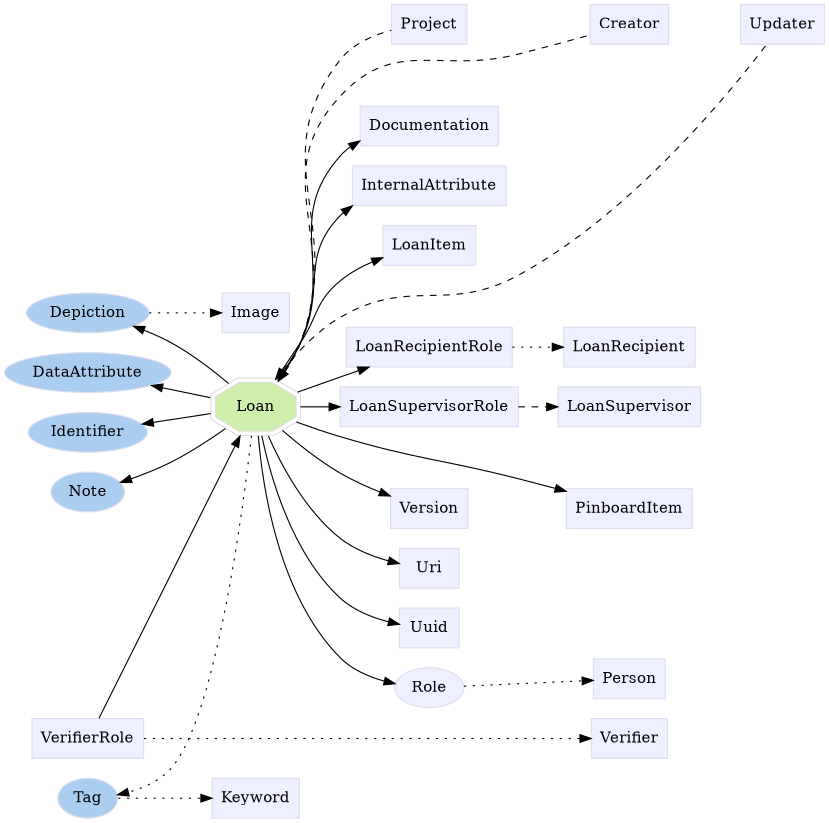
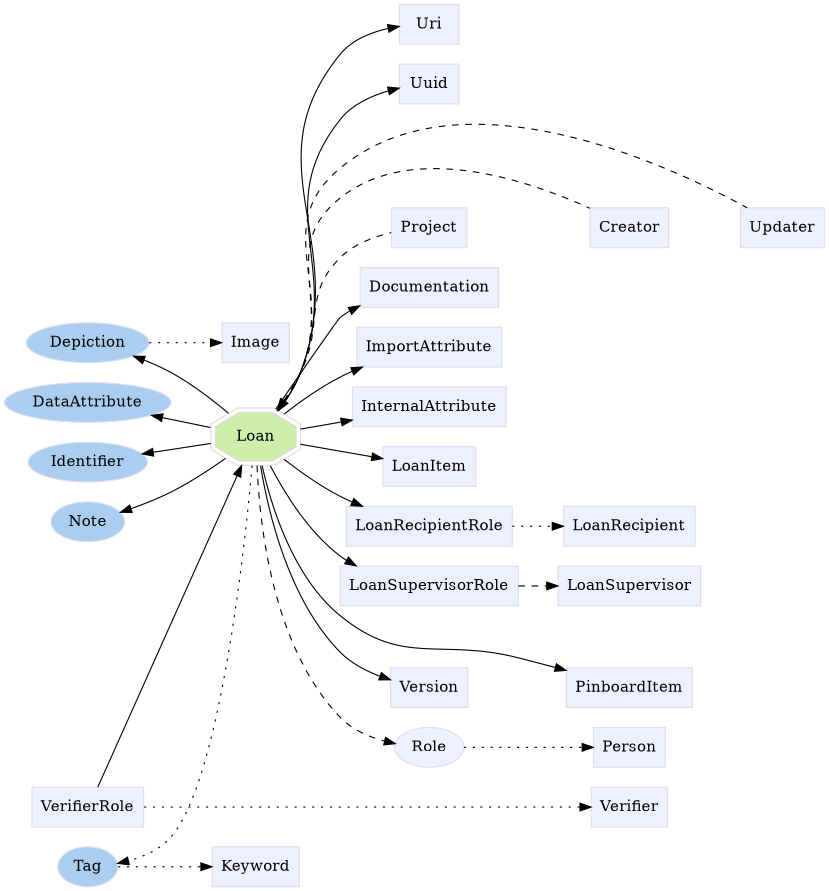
node "ImportAttribute": added
edge "Loan" -> "Role": style solid -> dashed
